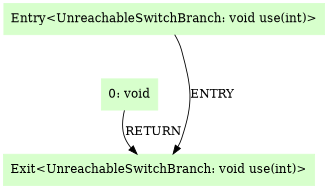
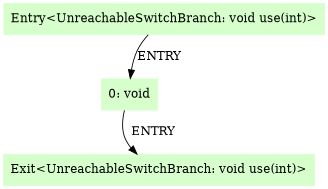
edge "Entry<UnreachableSwitchBranch: void use(int)>" -> "Exit<UnreachableSwitchBranch: void use(int)>": now "Entry<UnreachableSwitchBranch: void use(int)>" -> "0: void"
edge "0: void" -> "Exit<UnreachableSwitchBranch: void use(int)>": label "RETURN" -> "ENTRY"
